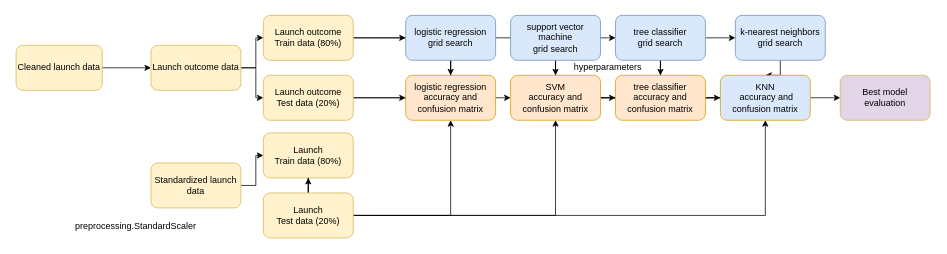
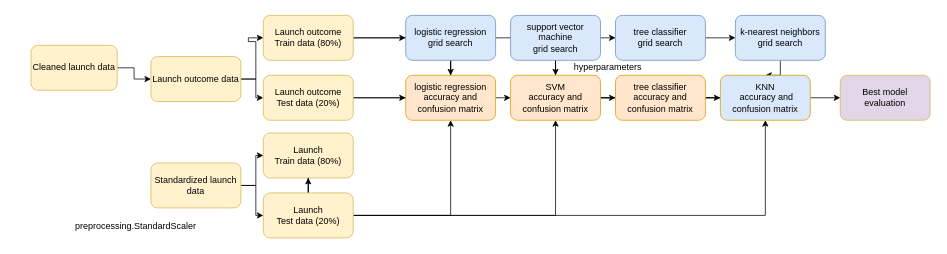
node "Cleaned launch data": moved (59, 68) -> (74, 68)
node "Launch outcome data": moved (195, 68) -> (195, 79)
edge "tree classifier grid search" -> "tree classifier accuracy and confusion matrix": removed
edge "Standardized launch data" -> "Launch Test data (20%)": added
